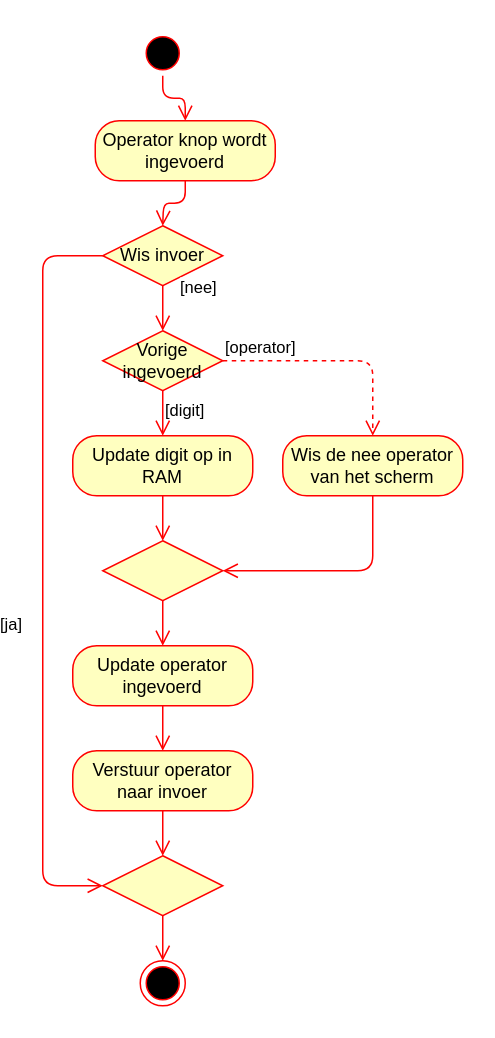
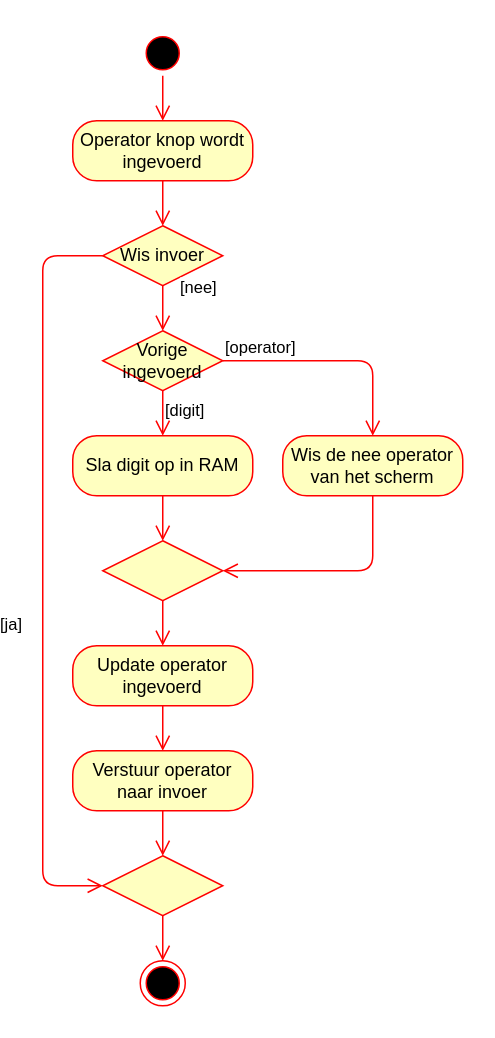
node "Operator knop wordt ingevoerd": moved (185, 151) -> (163, 151)
edge "Vorige ingevoerd" -> "Wis de nee operator van het scherm": style dashed -> solid
node "Update digit op in RAM": label "Update digit op in RAM" -> "Sla digit op in RAM"
